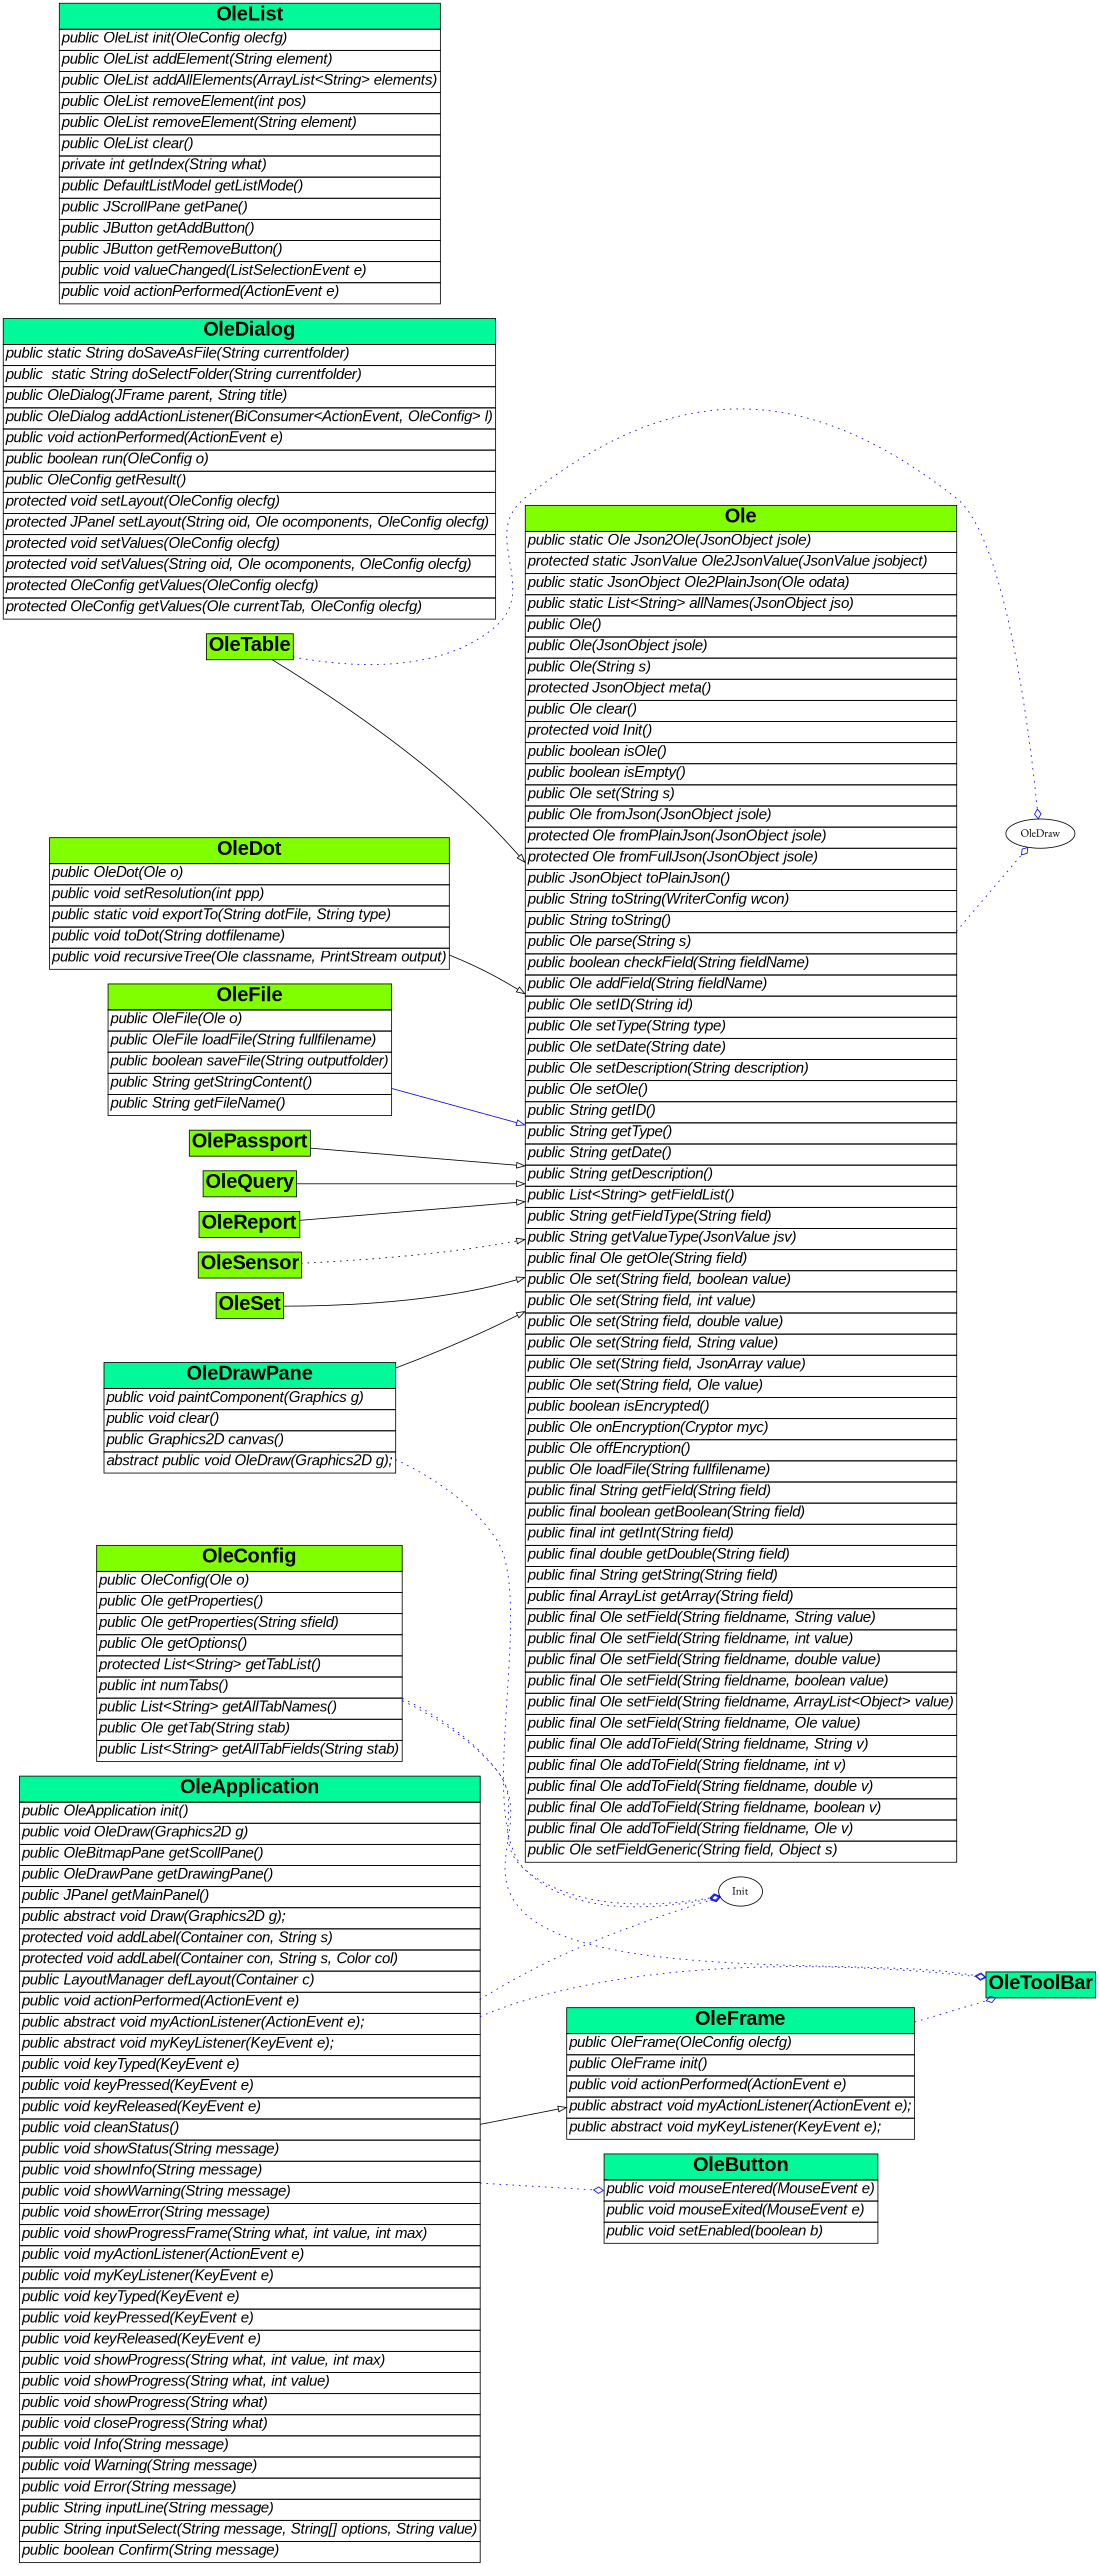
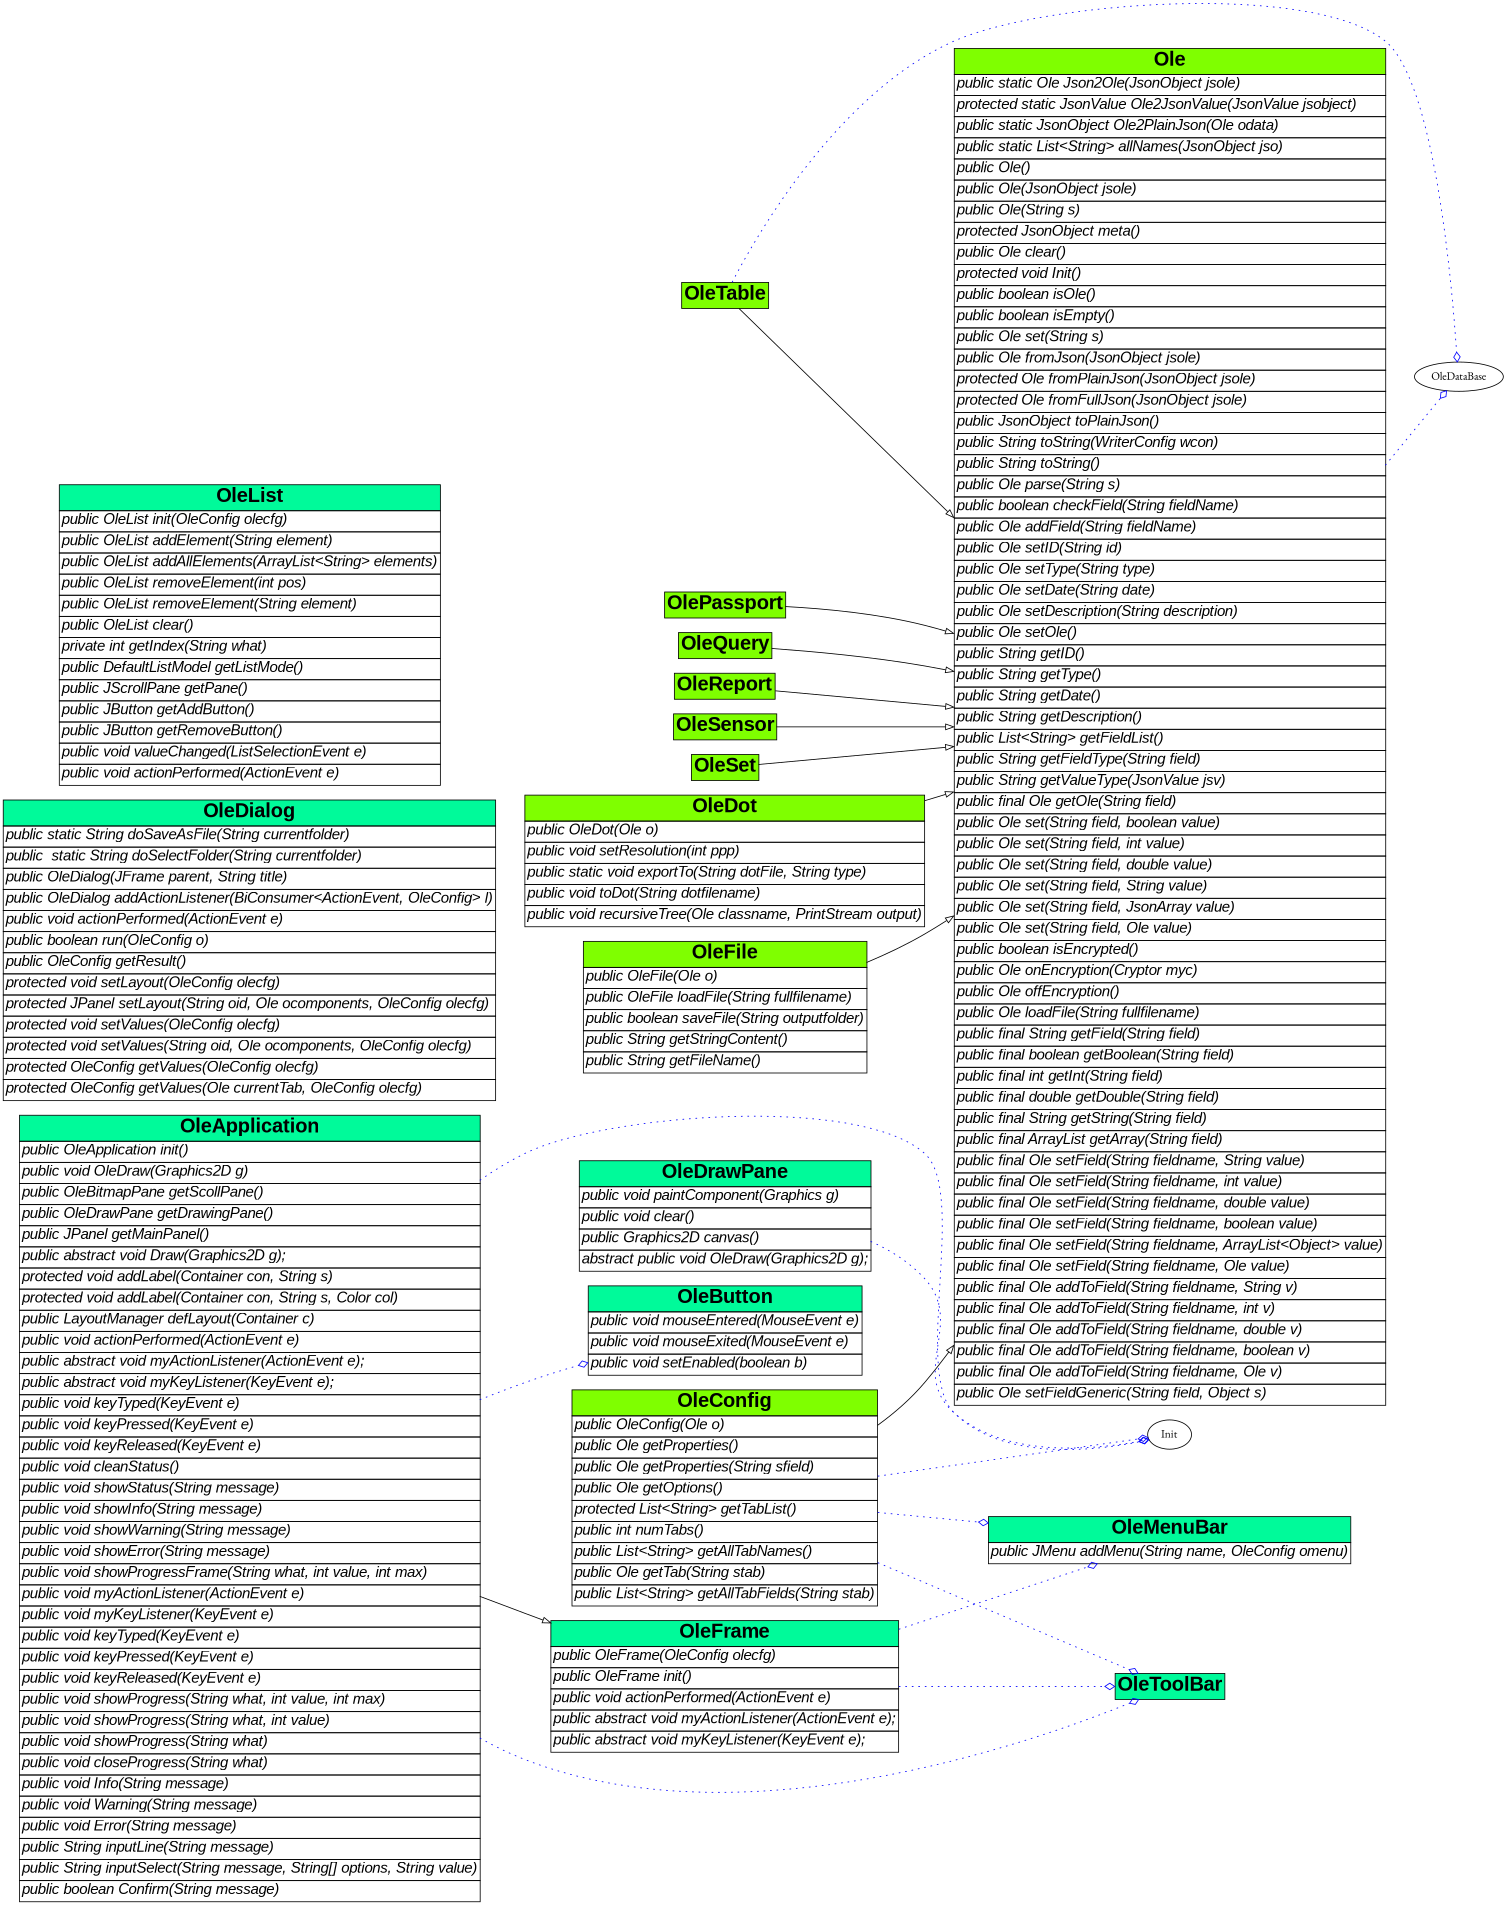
node "OleDraw": label "OleDraw" -> "OleDataBase"
edge "OleFile" -> "Ole": color blue -> black
edge "OleSensor" -> "Ole": style dotted -> solid
edge "OleDrawPane" -> "Ole": now "OleConfig" -> "Ole"
node "OleMenuBar": added
